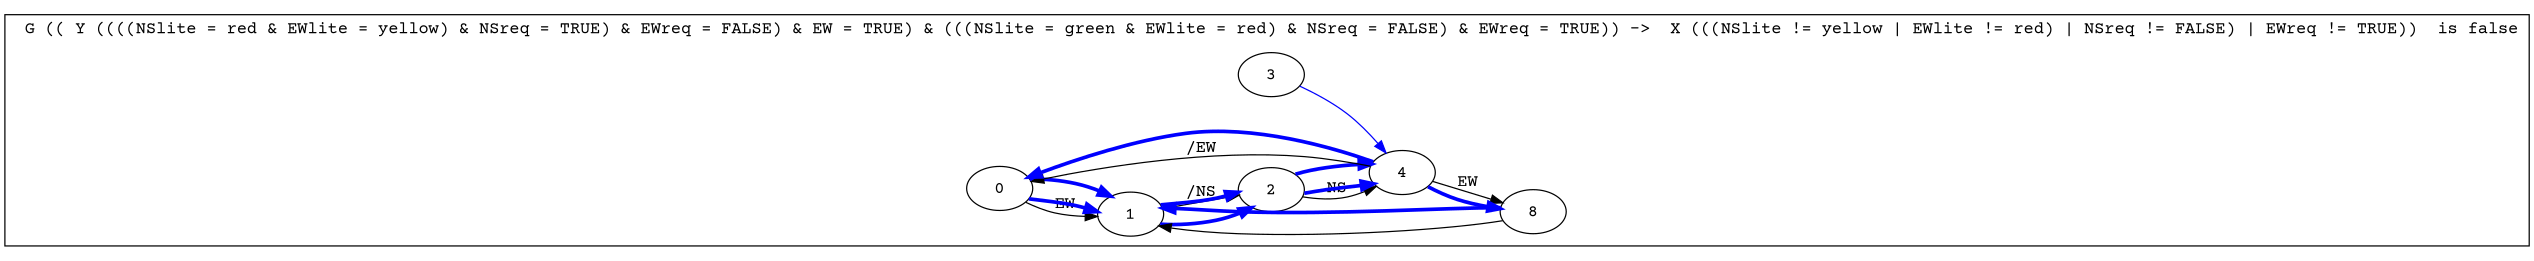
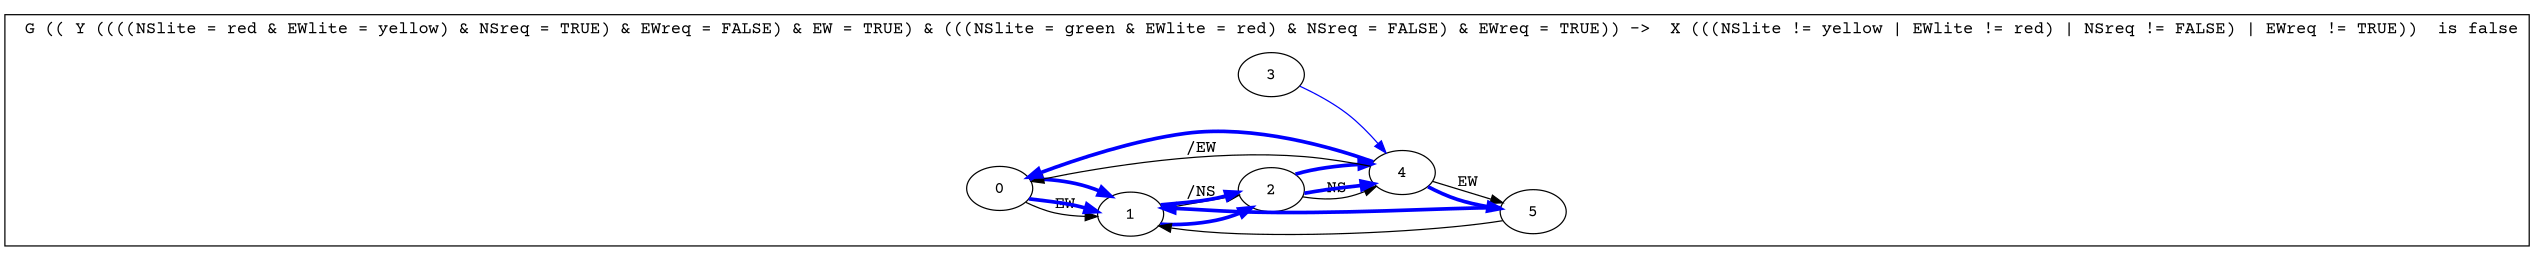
node "8": label "8" -> "5"
